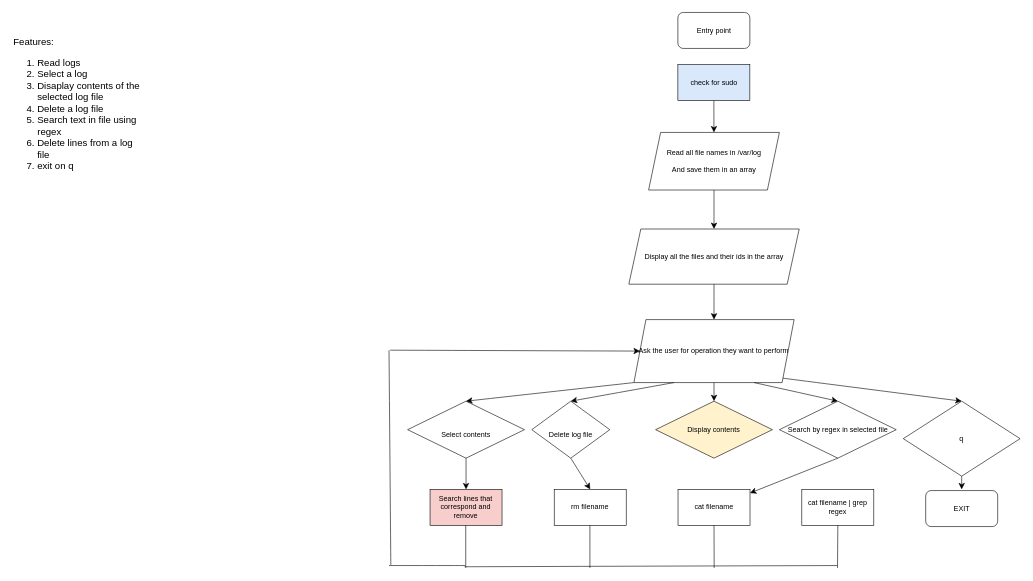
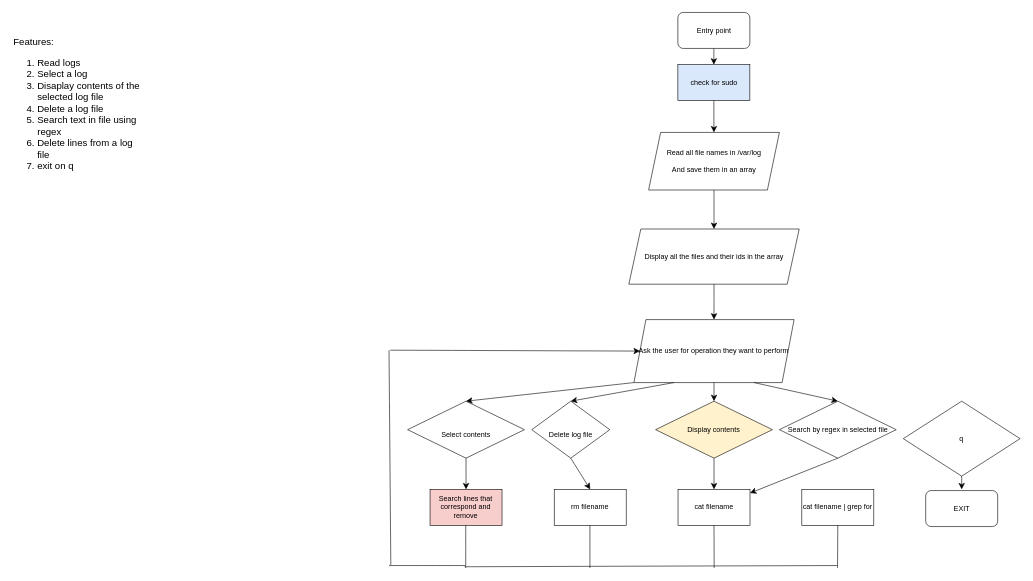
edge "Entry point" -> "check for sudo": added
edge "Ask the user for operation they want to perform" -> "q": removed
edge "Display contents" -> "cat filename": added
node "cat filename | grep regex": label "cat filename | grep regex" -> "cat filename | grep for"
